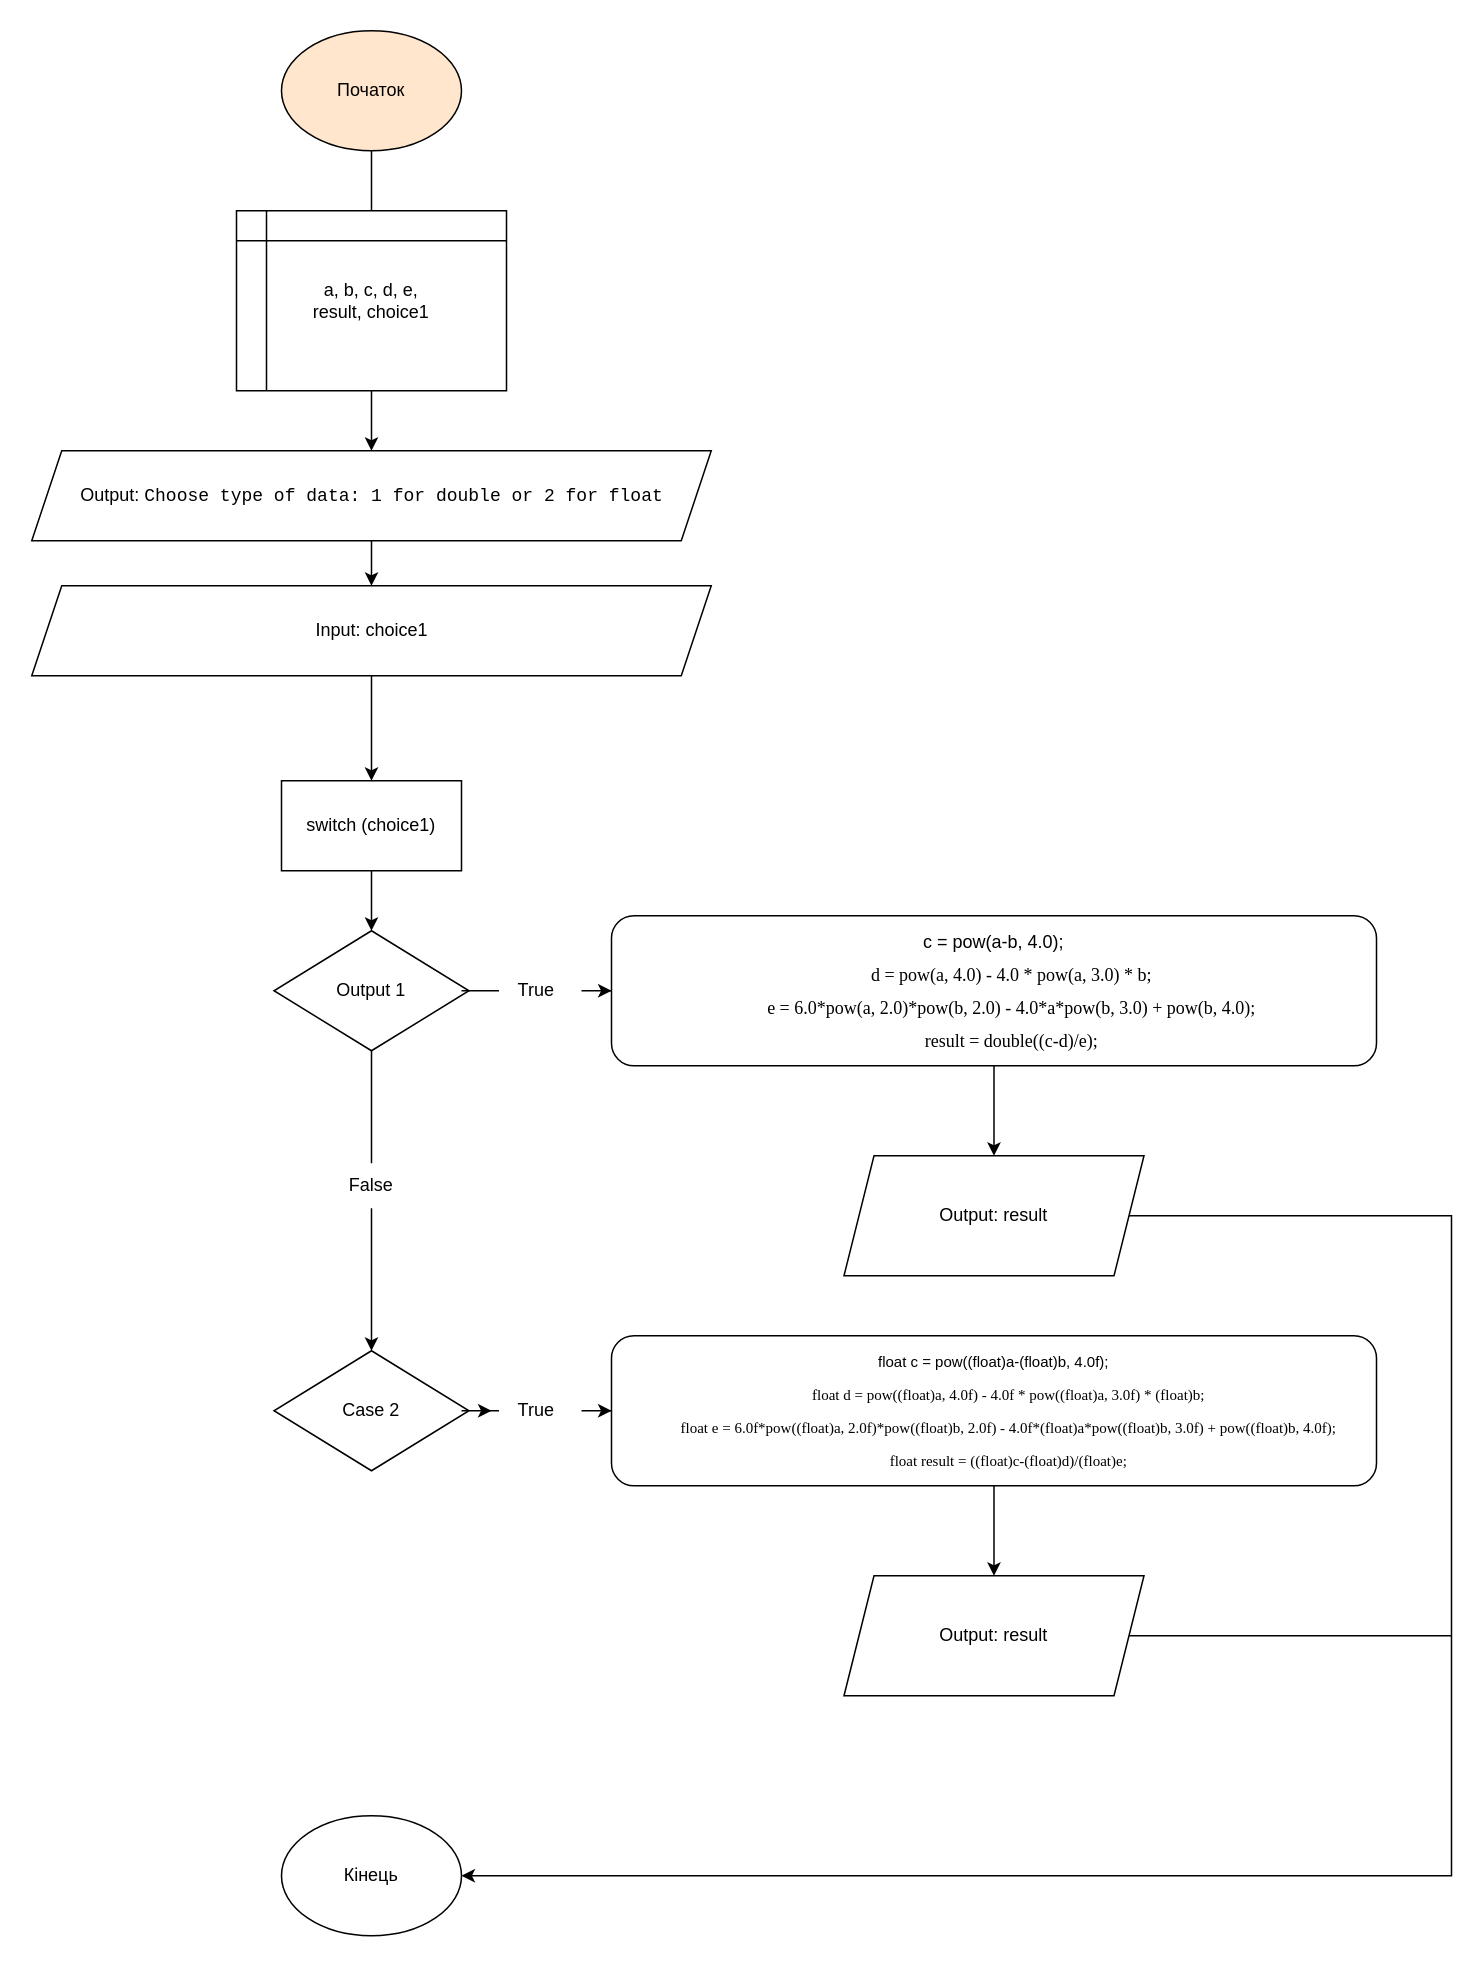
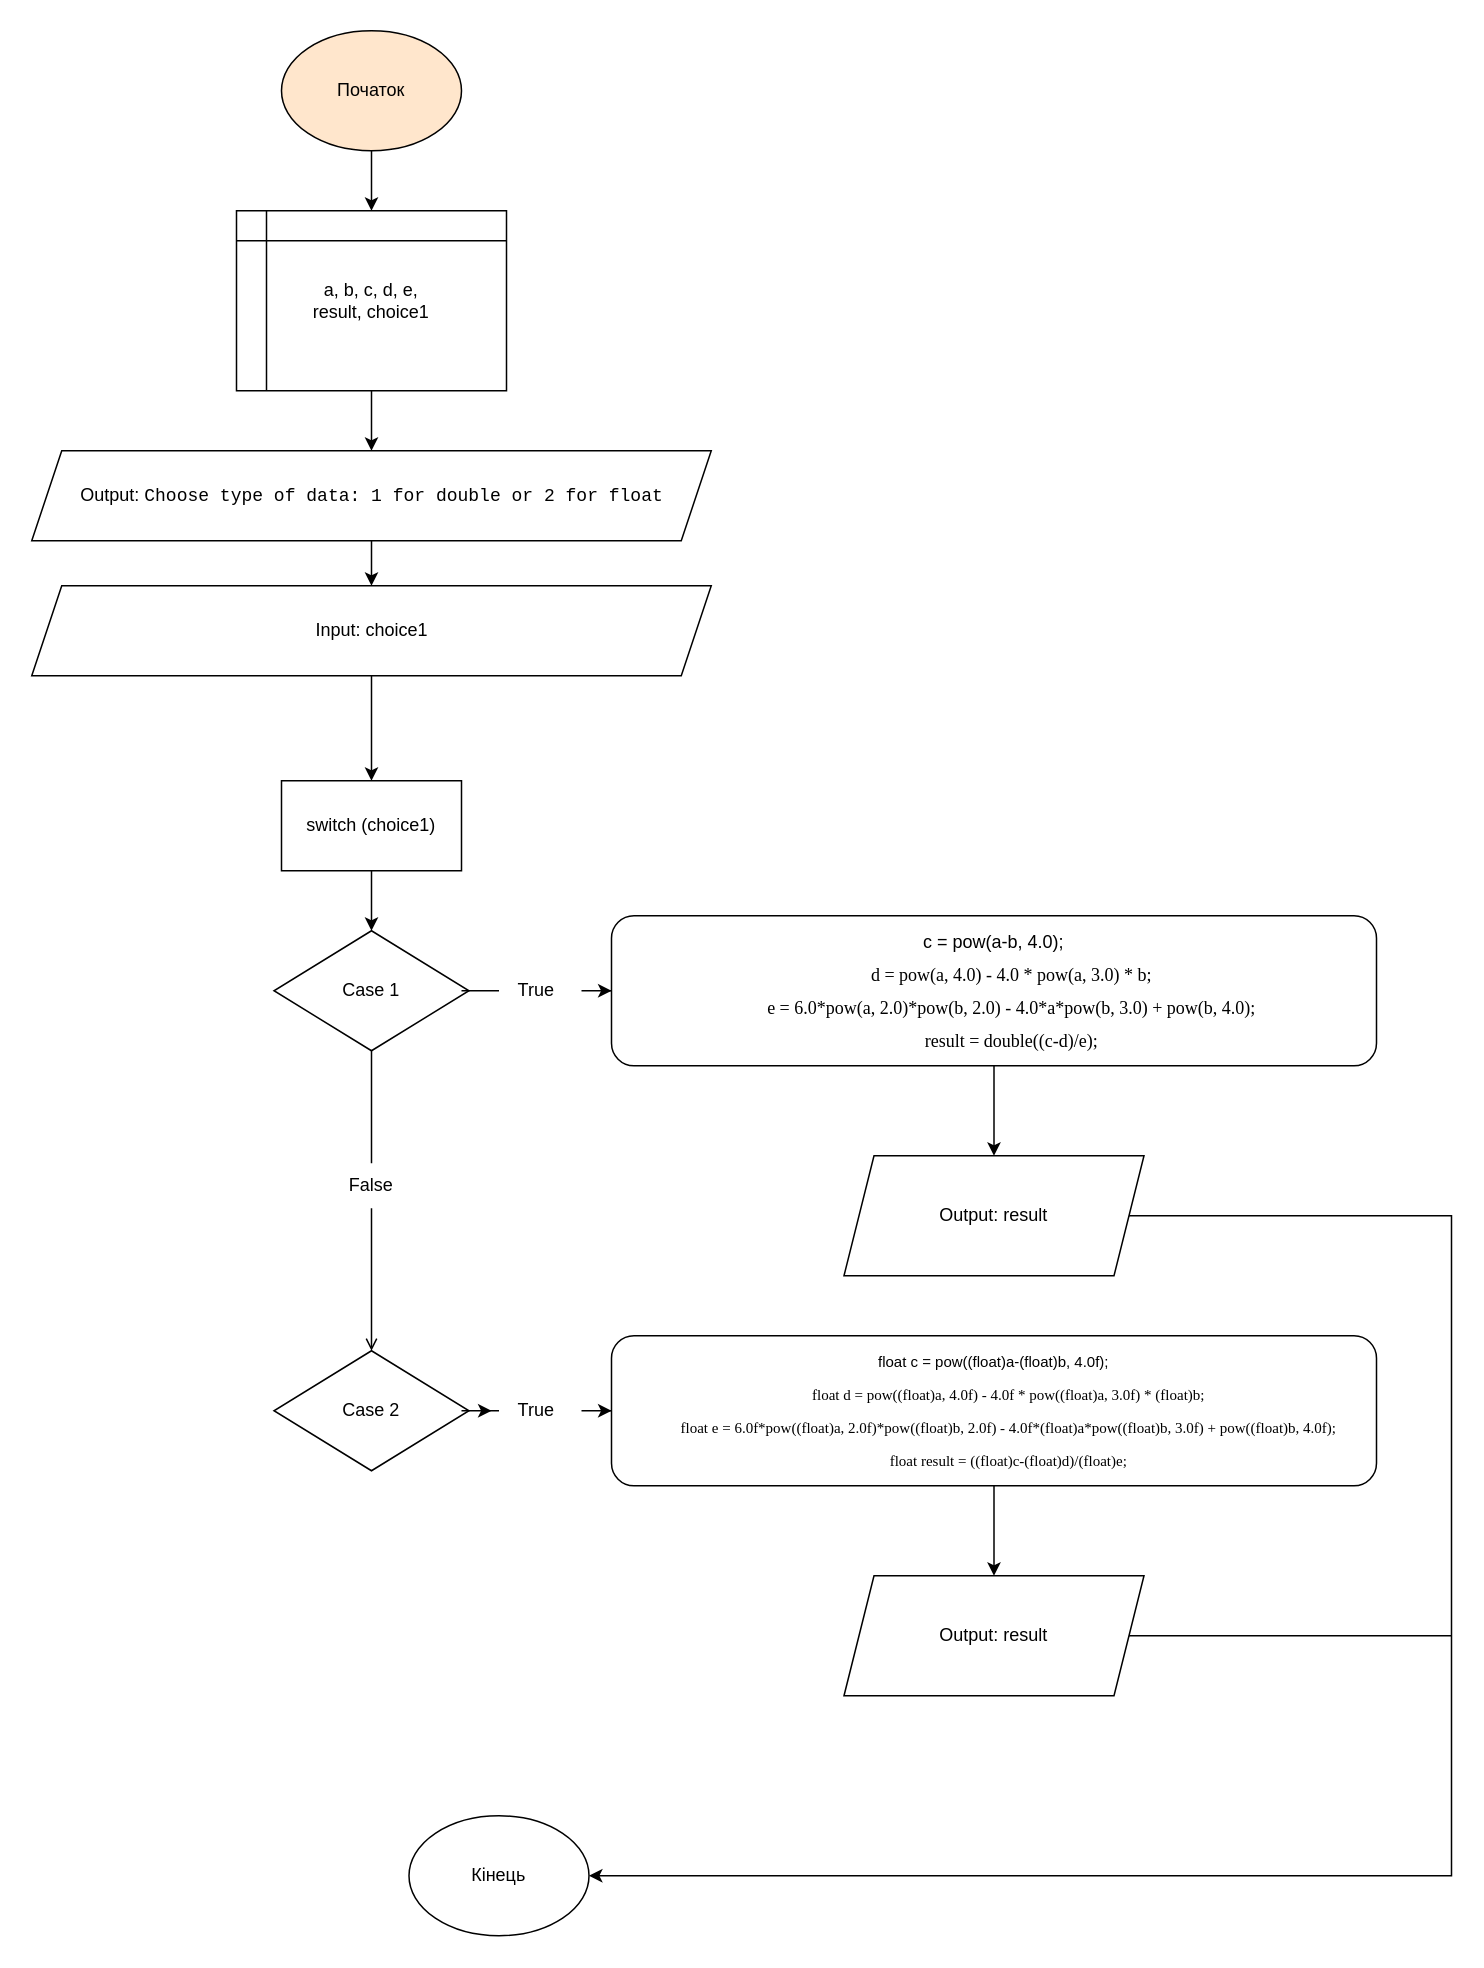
edge "Початок" -- "a, b, c, d, e, result, choice1": arrowhead none -> classic
node "Output 1": label "Output 1" -> "Case 1"
edge "False" -> "Case 2": arrowhead classic -> open
node "Кінець": moved (371, 1876) -> (499, 1876)
